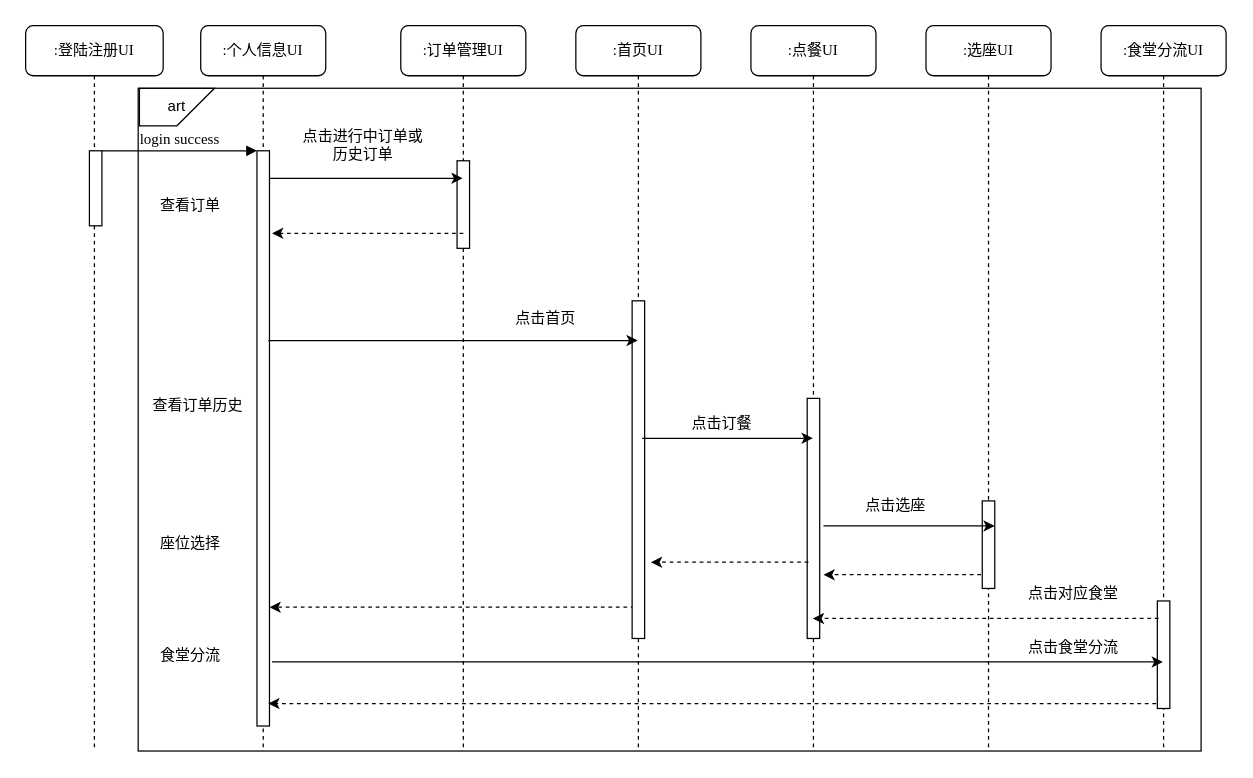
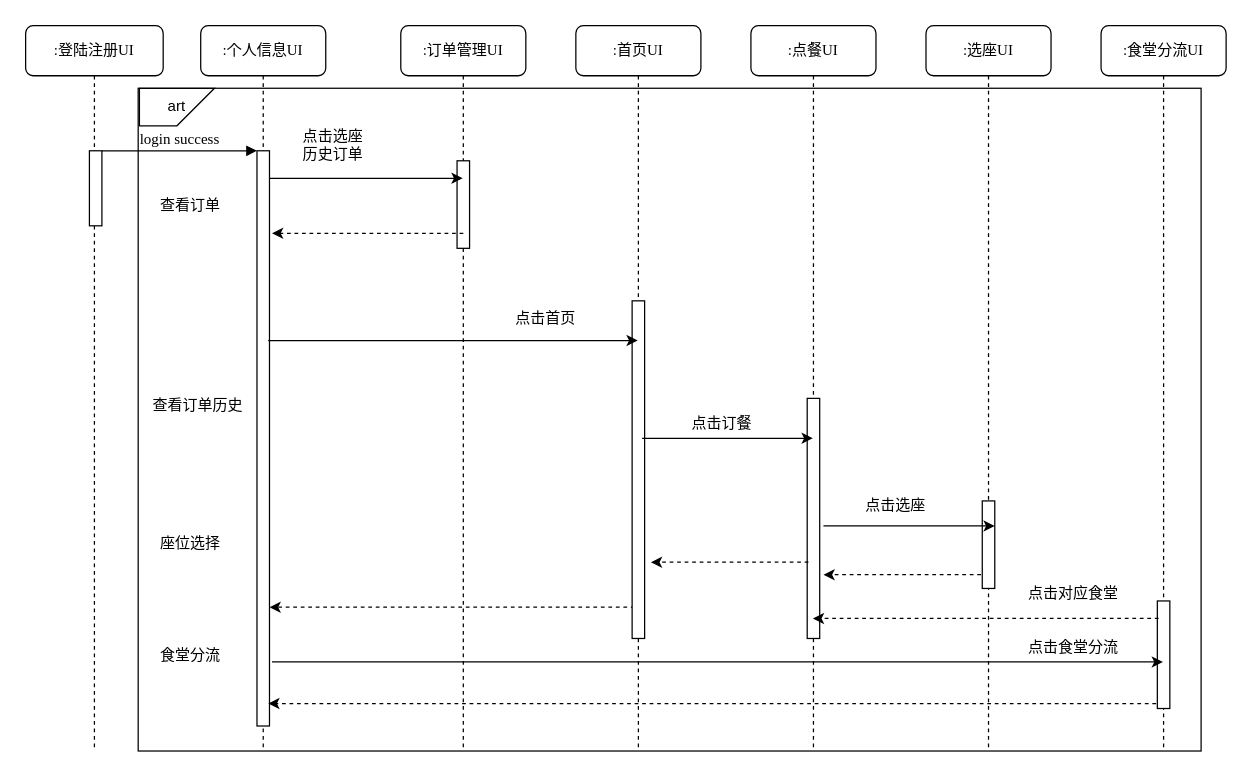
node "点击进行中订单或 历史订单": label "点击进行中订单或 历史订单" -> "点击选座 历史订单"
